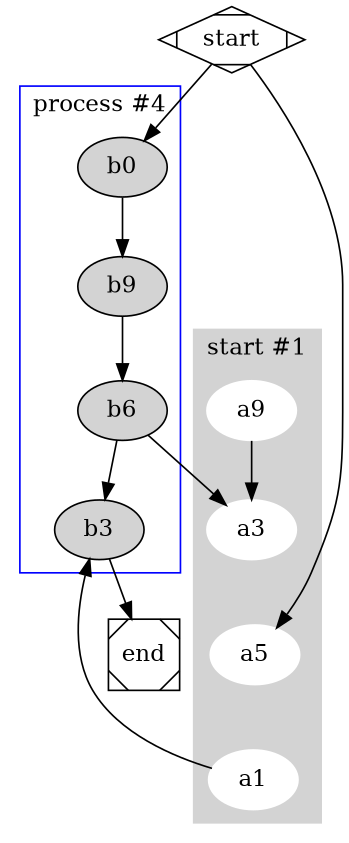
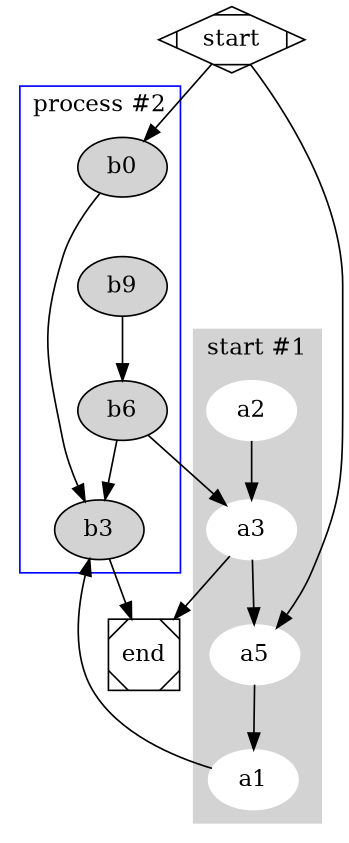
cluster "process #4": label "process #4" -> "process #2"
edge "b0" -> "b9": now "b0" -> "b3"
node "a9": label "a9" -> "a2"
edge "a3" -> "end": added
edge "a3" -> "a5": added
edge "a5" -> "a1": added
